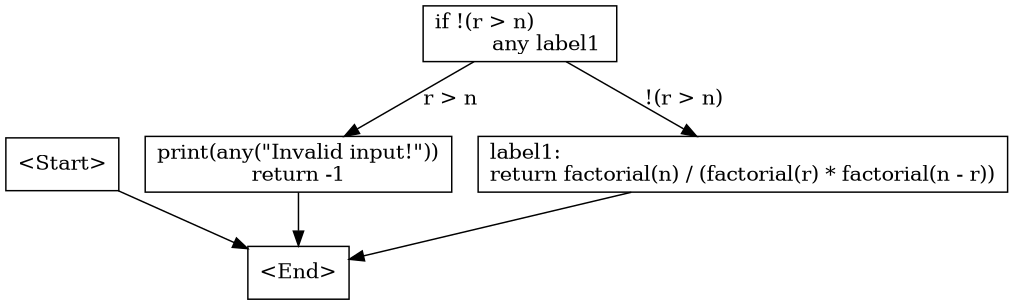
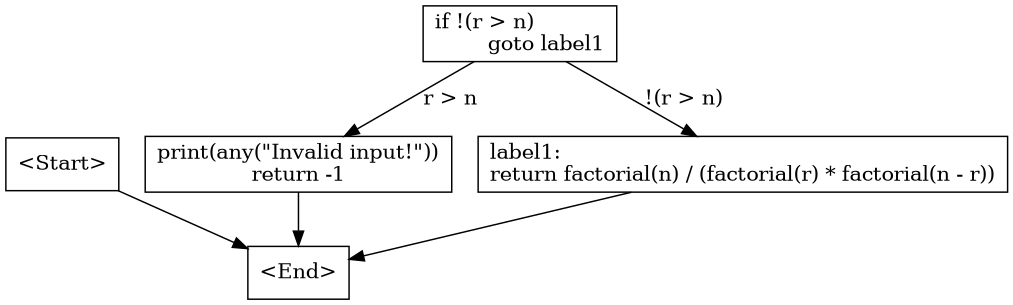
node "if !(r > n) any label1": label "if !(r > n) any label1" -> "if !(r > n) goto label1"
